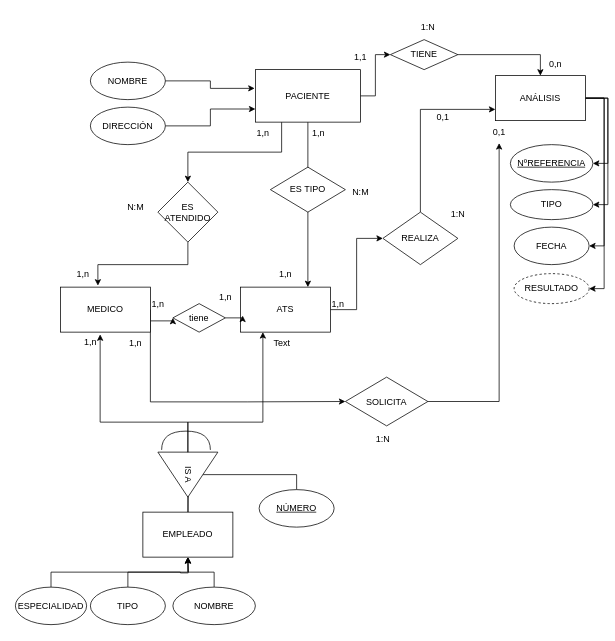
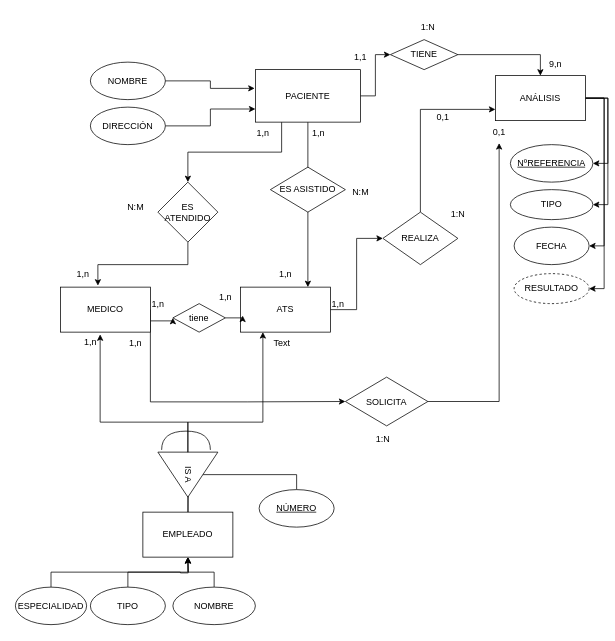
node "0,n": label "0,n" -> "9,n"
node "ES TIPO": label "ES TIPO" -> "ES ASISTIDO"
